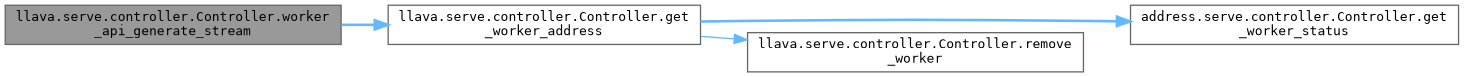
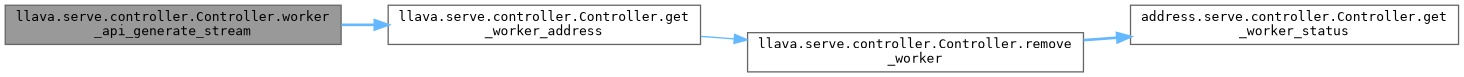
edge "llava.serve.controller.Controller.get _worker_address" -> "address.serve.controller.Controller.get _worker_status": now "llava.serve.controller.Controller.remove _worker" -> "address.serve.controller.Controller.get _worker_status"
